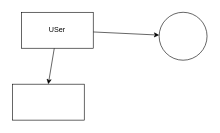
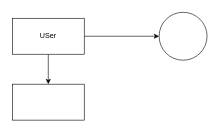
node "USer": moved (57, 30) -> (48, 36)
